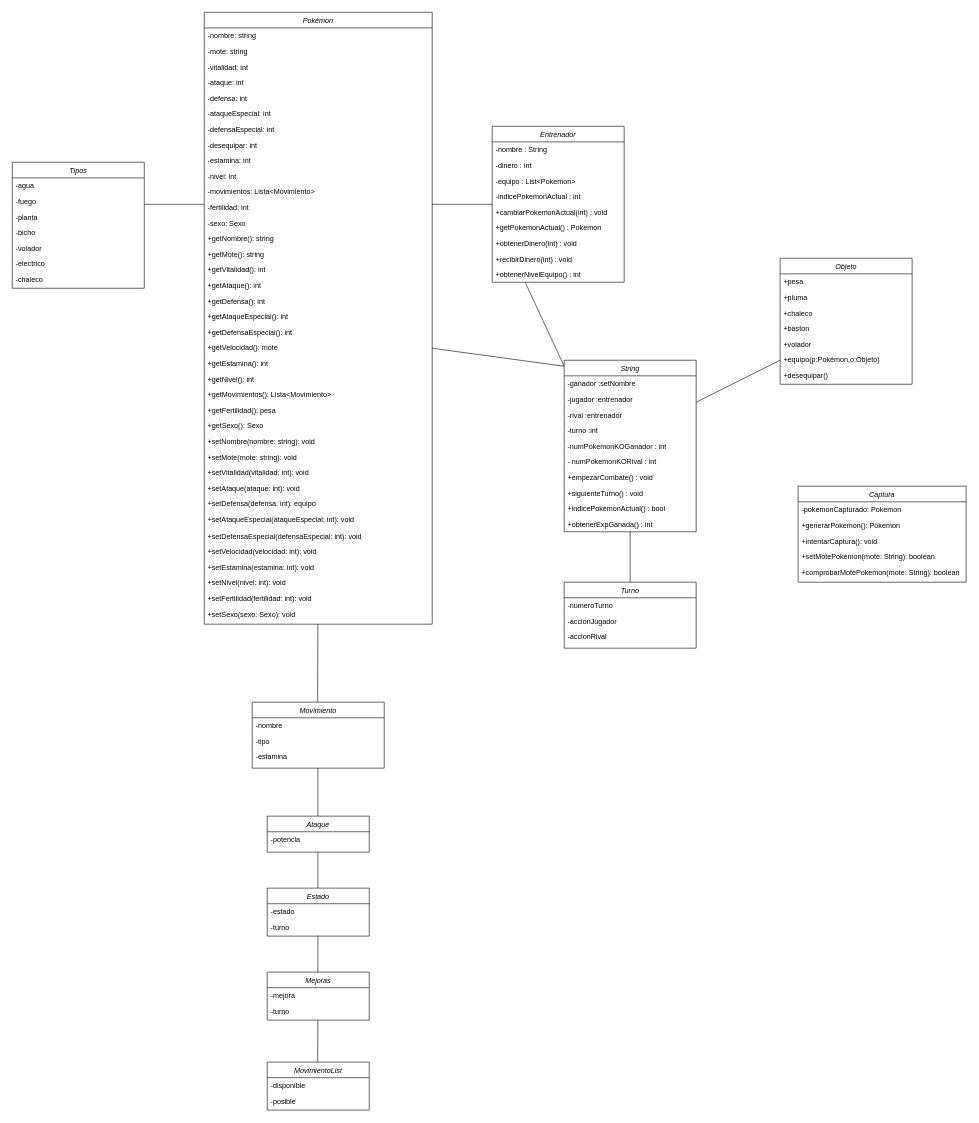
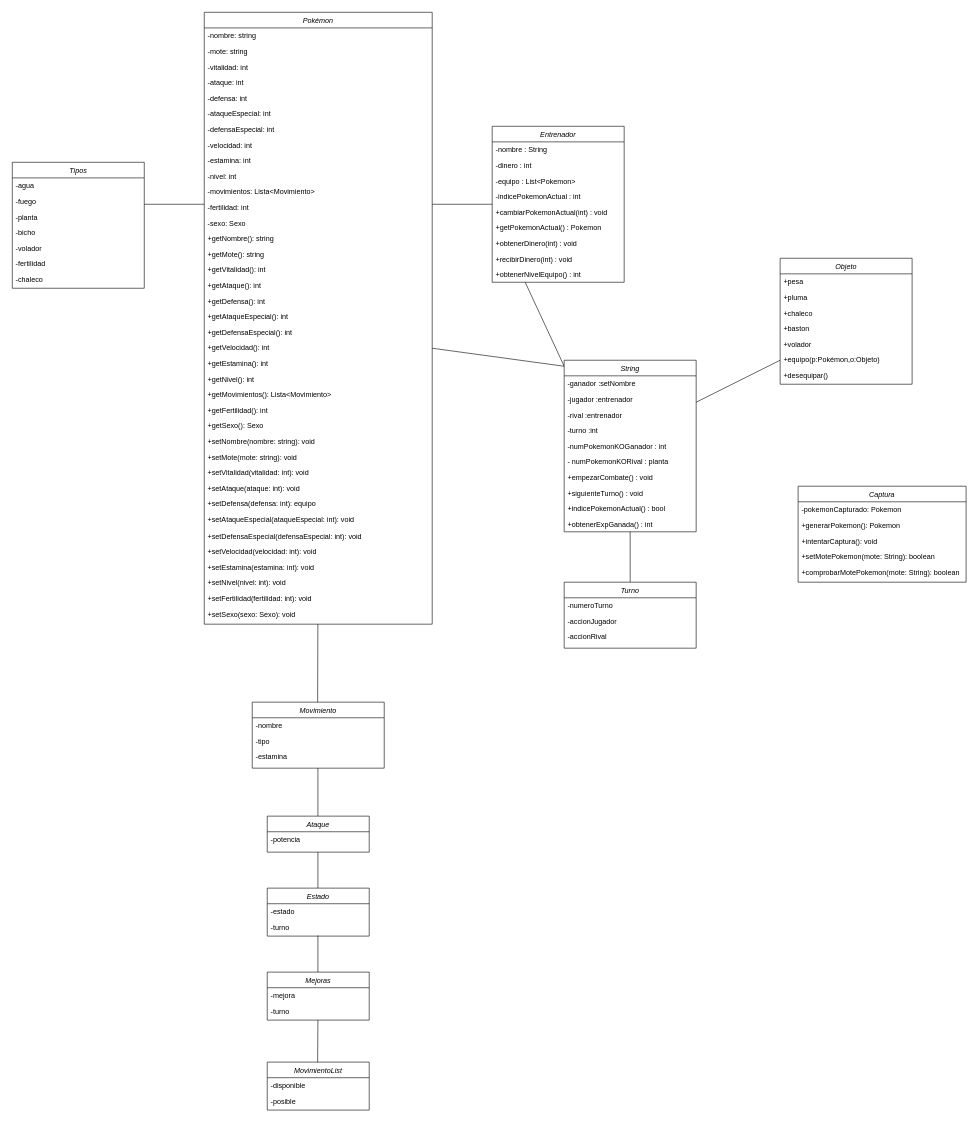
node "-desequipar: int": label "-desequipar: int" -> "-velocidad: int"
node "-electrico": label "-electrico" -> "-fertilidad"
node "+getVelocidad(): mote": label "+getVelocidad(): mote" -> "+getVelocidad(): int"
node "+getFertilidad(): pesa": label "+getFertilidad(): pesa" -> "+getFertilidad(): int"
node "- numPokemonKORival : int": label "- numPokemonKORival : int" -> "- numPokemonKORival : planta"
